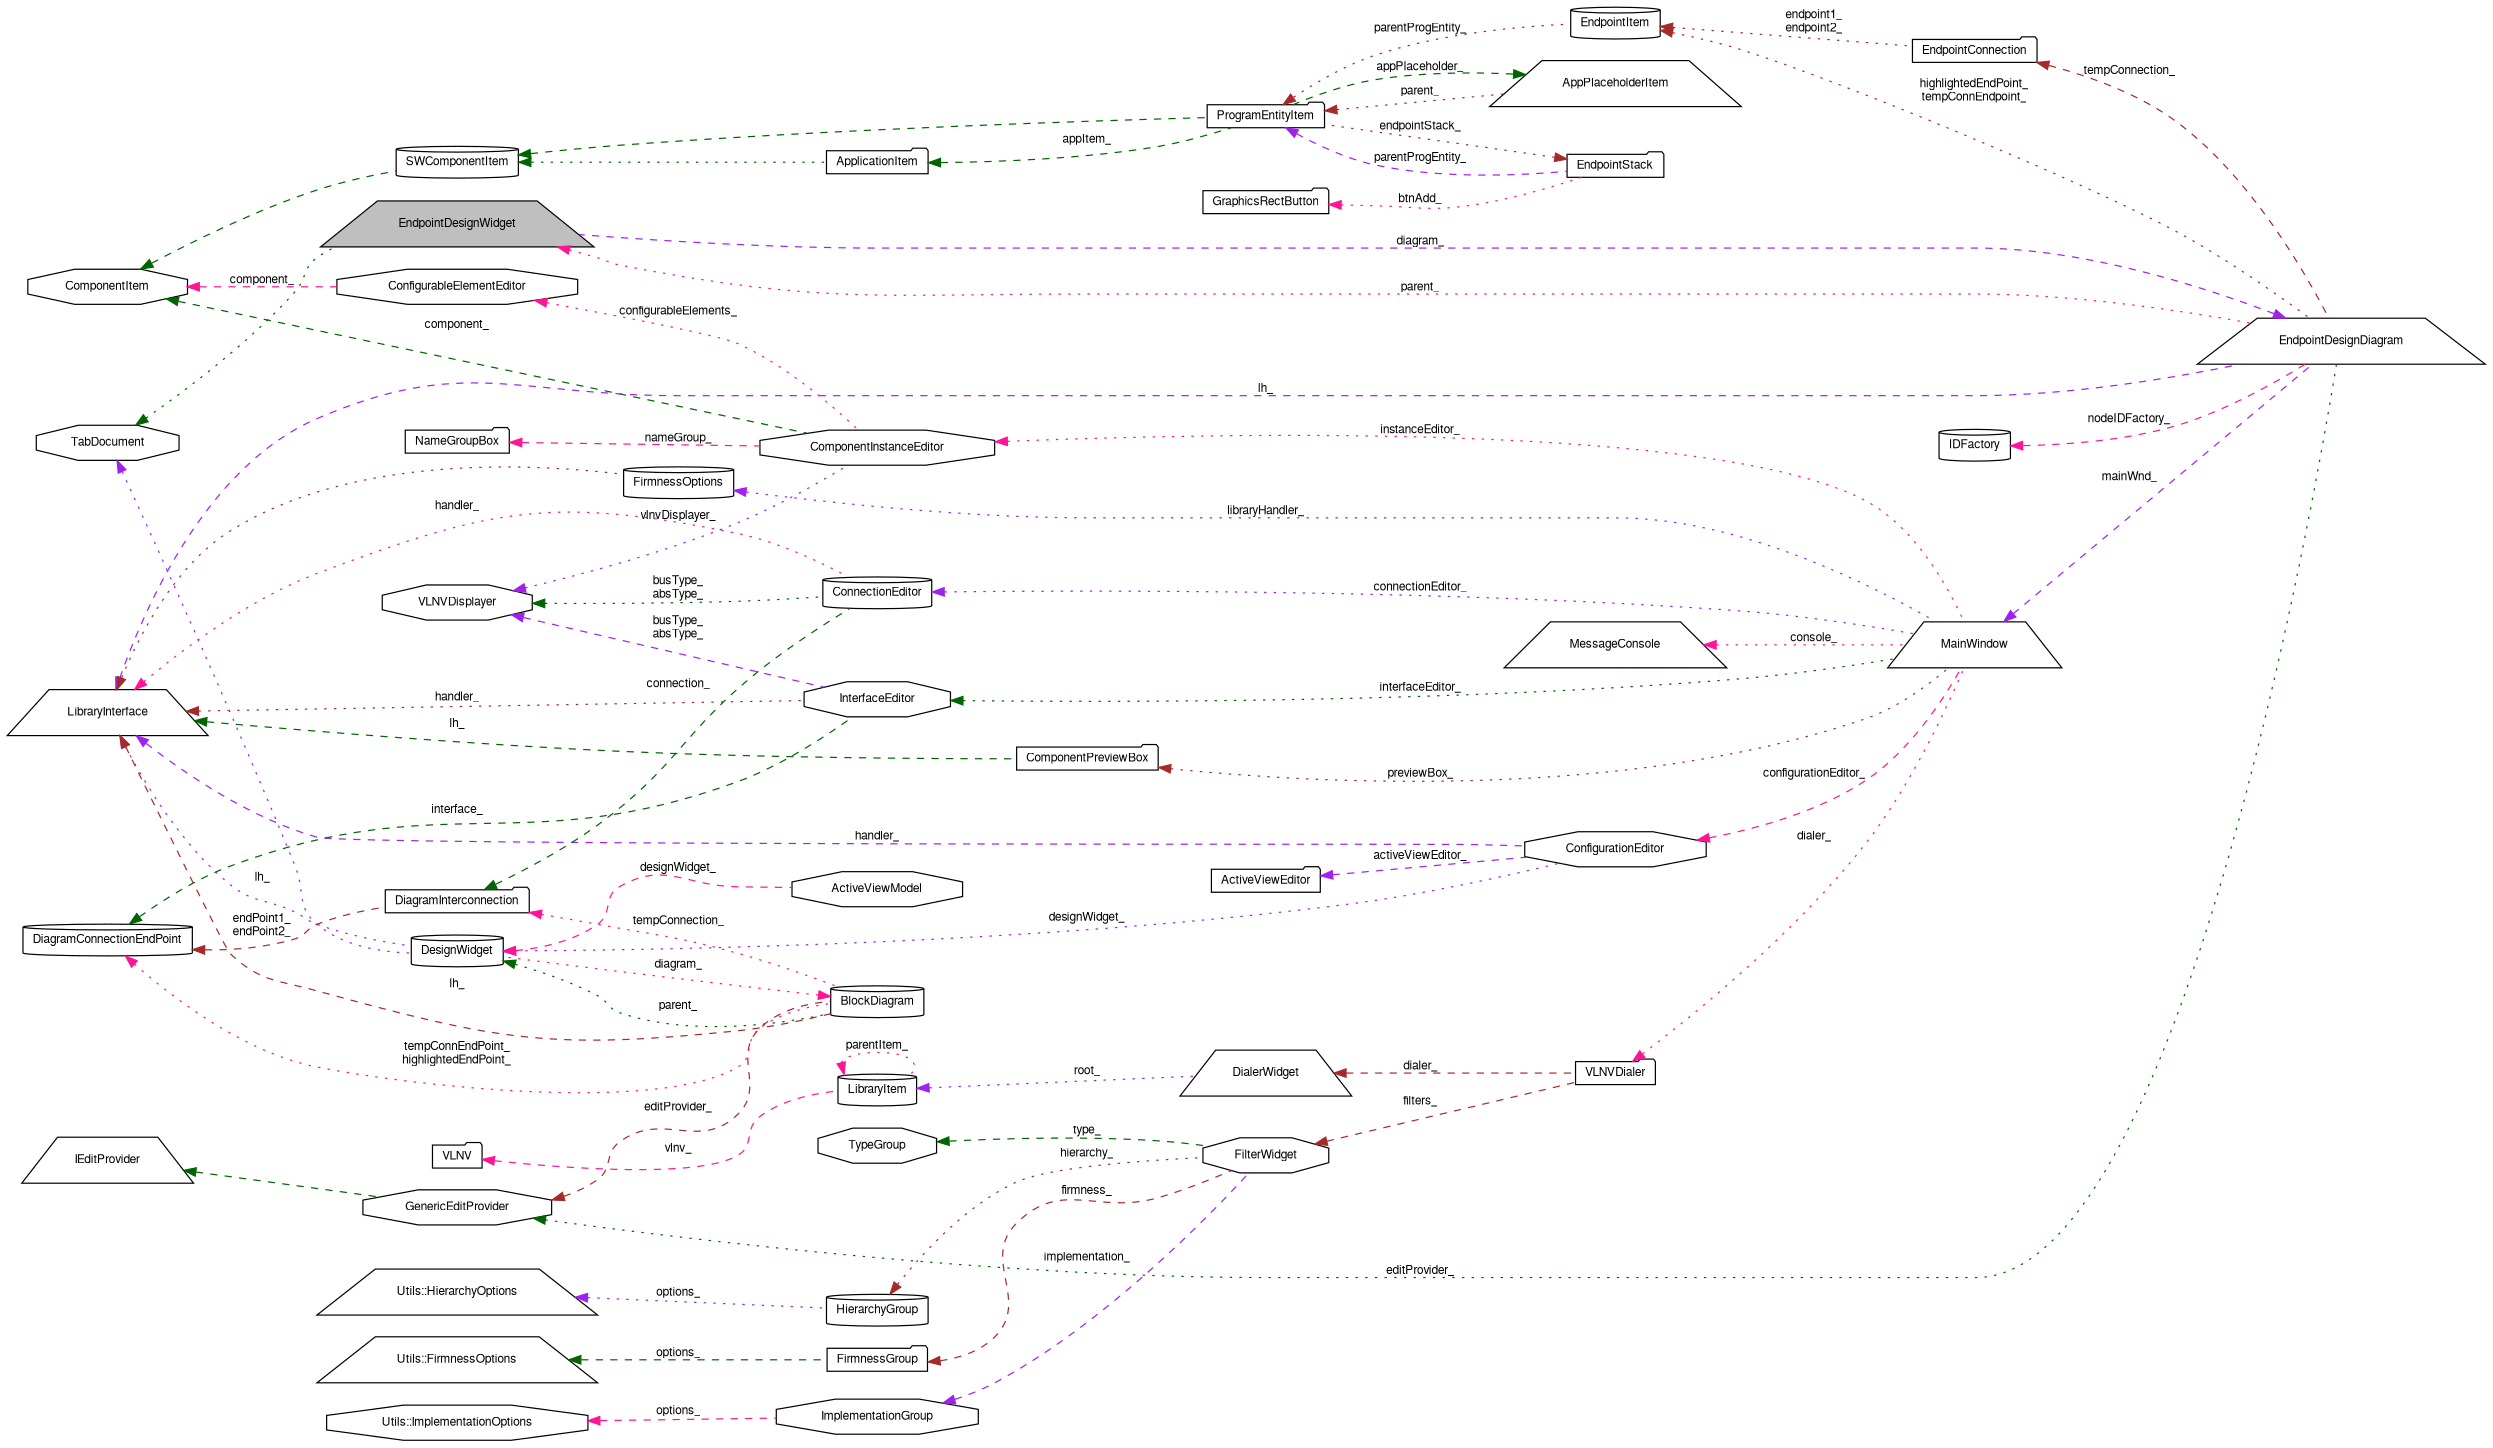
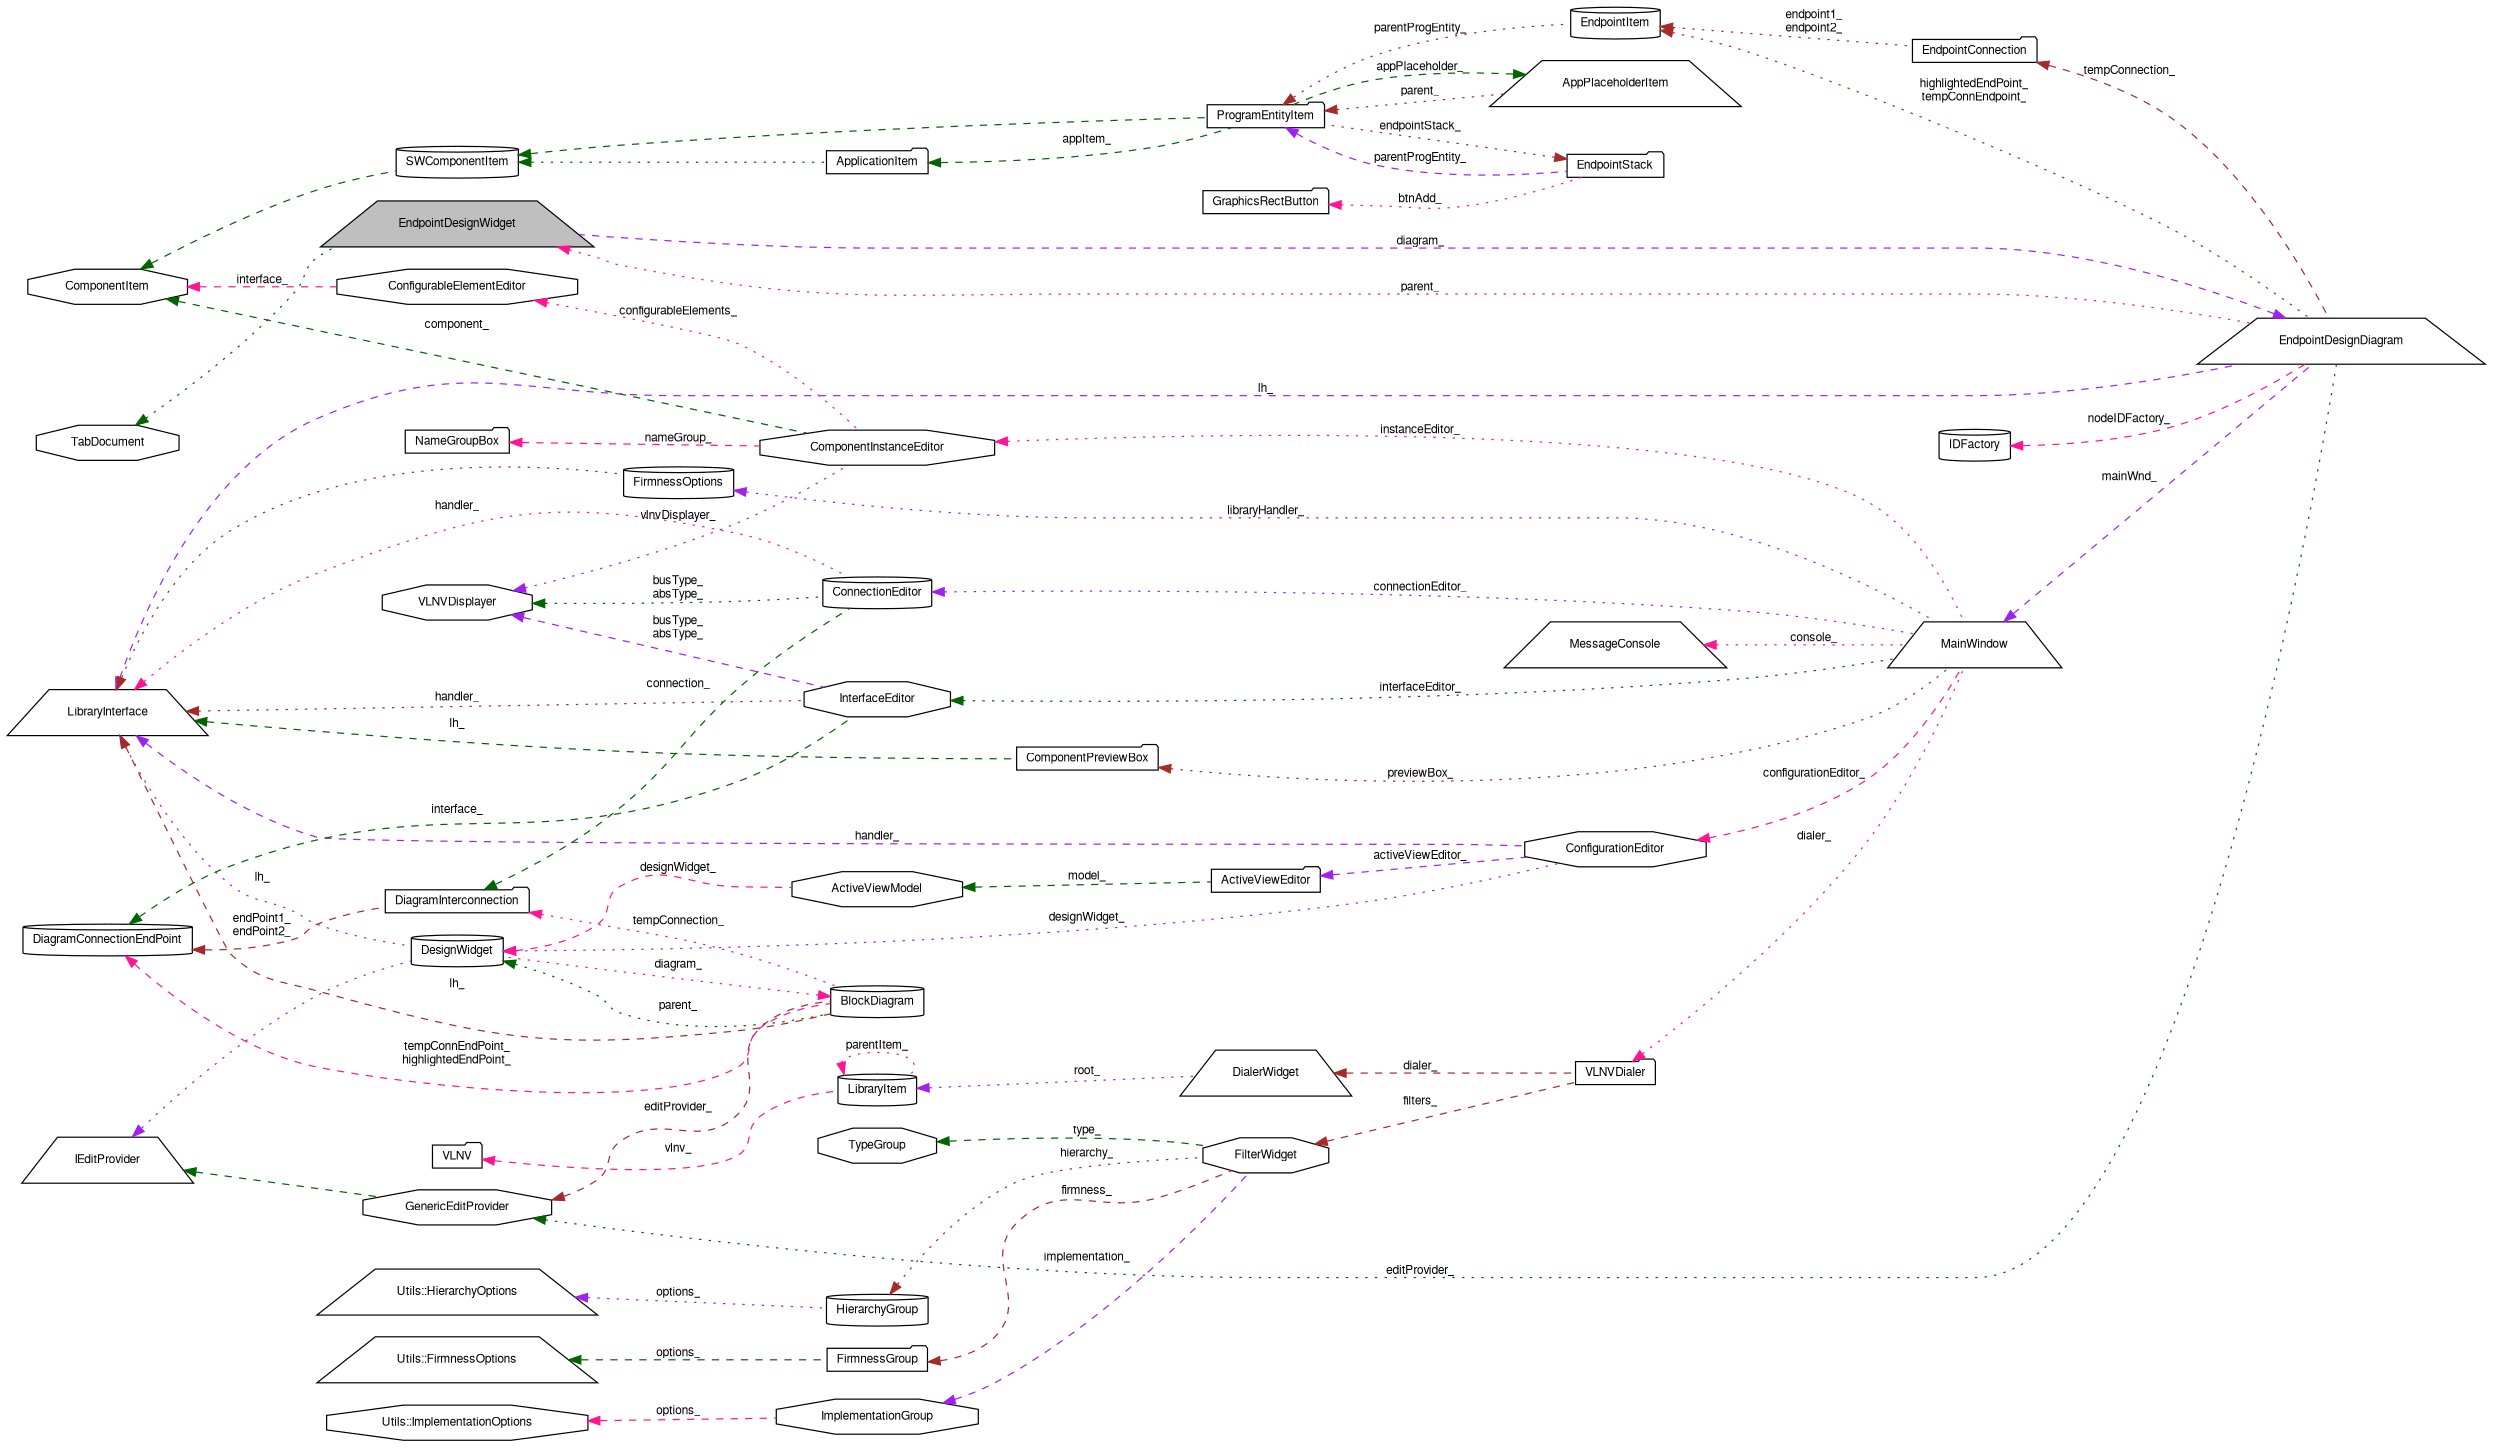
edge "ConfigurableElementEditor" -> "ComponentItem": label "component_" -> "interface_"
edge "DesignWidget" -> "TabDocument": now "DesignWidget" -> "IEditProvider"
edge "ActiveViewEditor" -> "ActiveViewModel": added, label "model_"
edge "BlockDiagram" -> "DiagramConnectionEndPoint": style dotted -> dashed
